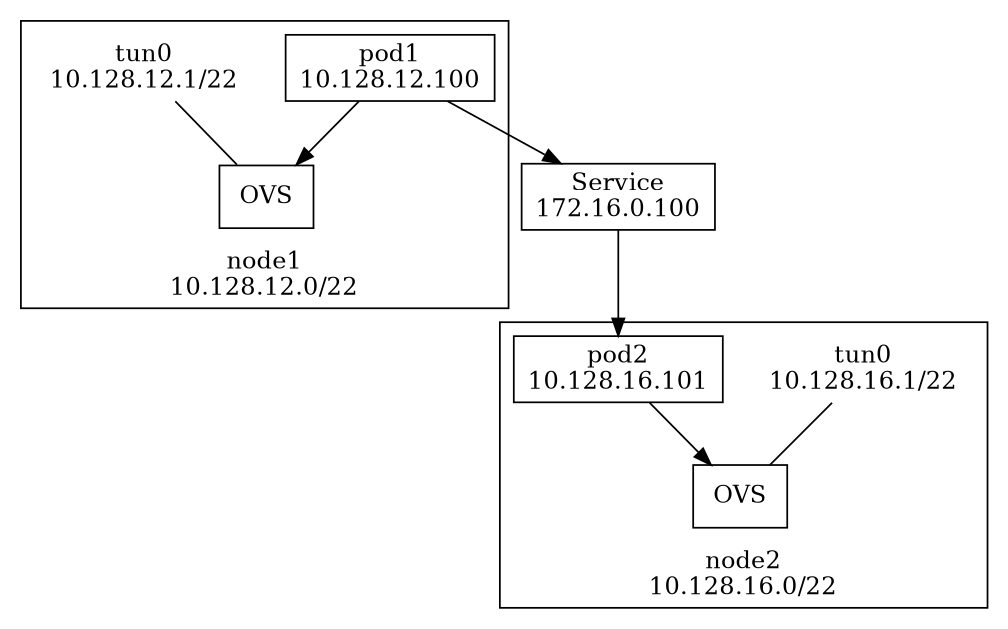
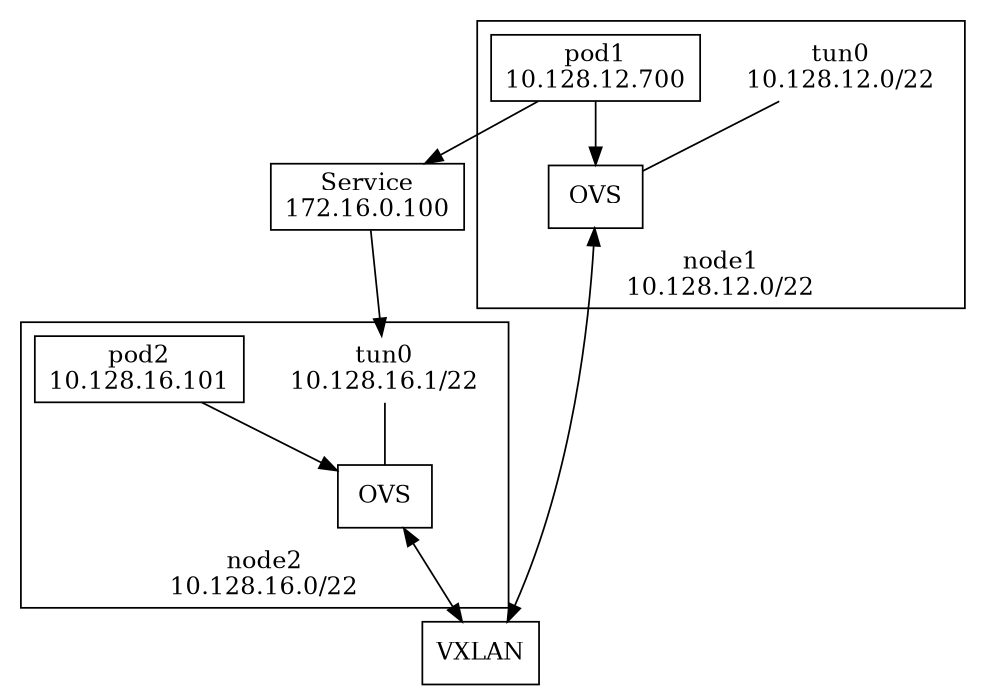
node "tun0 10.128.12.1/22": label "tun0 10.128.12.1/22" -> "tun0 10.128.12.0/22"
node "pod1 10.128.12.100": label "pod1 10.128.12.100" -> "pod1 10.128.12.700"
edge "Service 172.16.0.100" -> "pod2 10.128.16.101": now "Service 172.16.0.100" -> "tun0 10.128.16.1/22"
node "VXLAN": added
